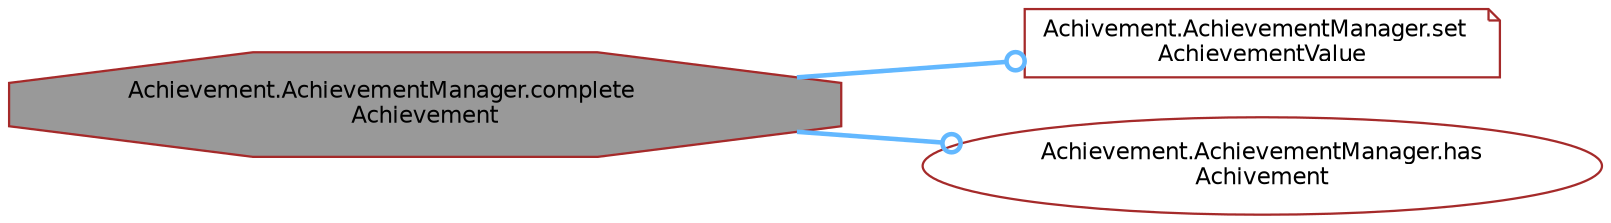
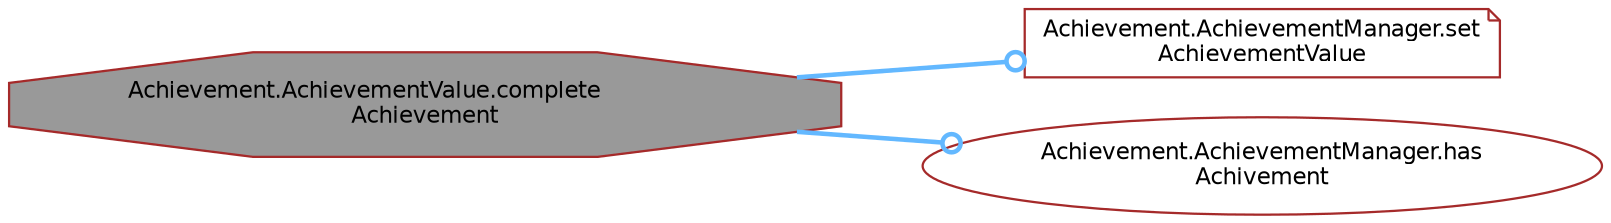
node "Achivement.AchievementManager.set AchievementValue": label "Achivement.AchievementManager.set AchievementValue" -> "Achievement.AchievementManager.set AchievementValue"
node "Achievement.AchievementManager.complete Achievement": label "Achievement.AchievementManager.complete Achievement" -> "Achievement.AchievementValue.complete Achievement"
